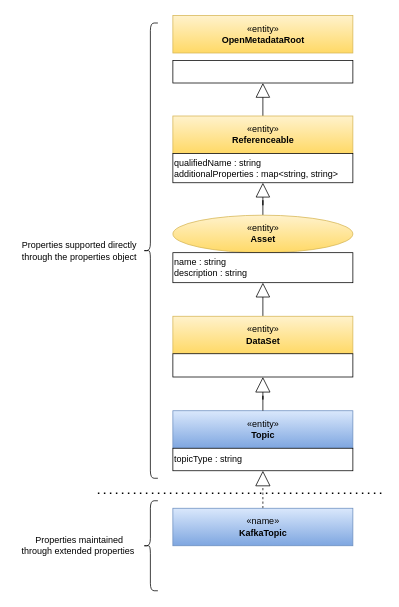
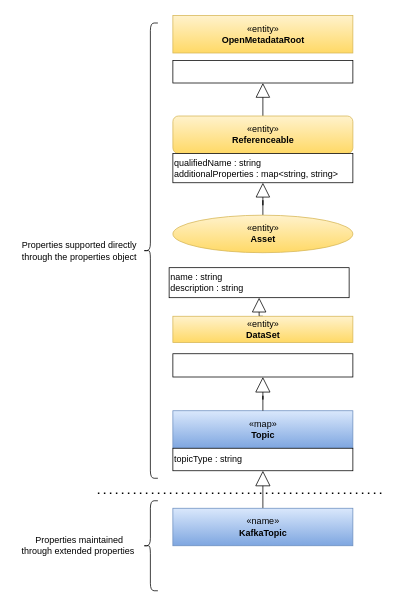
node "«entity» Referenceable": shape rectangle -> rounded rectangle
node "name : string description : string": moved (263, 268) -> (259, 283)
node "«entity» DataSet": size 180x38 -> 180x26
node "«entity» Topic": label "«entity» Topic" -> "«map» Topic"
edge "«name» KafkaTopic" -> "topicType : string": style dashed -> solid
